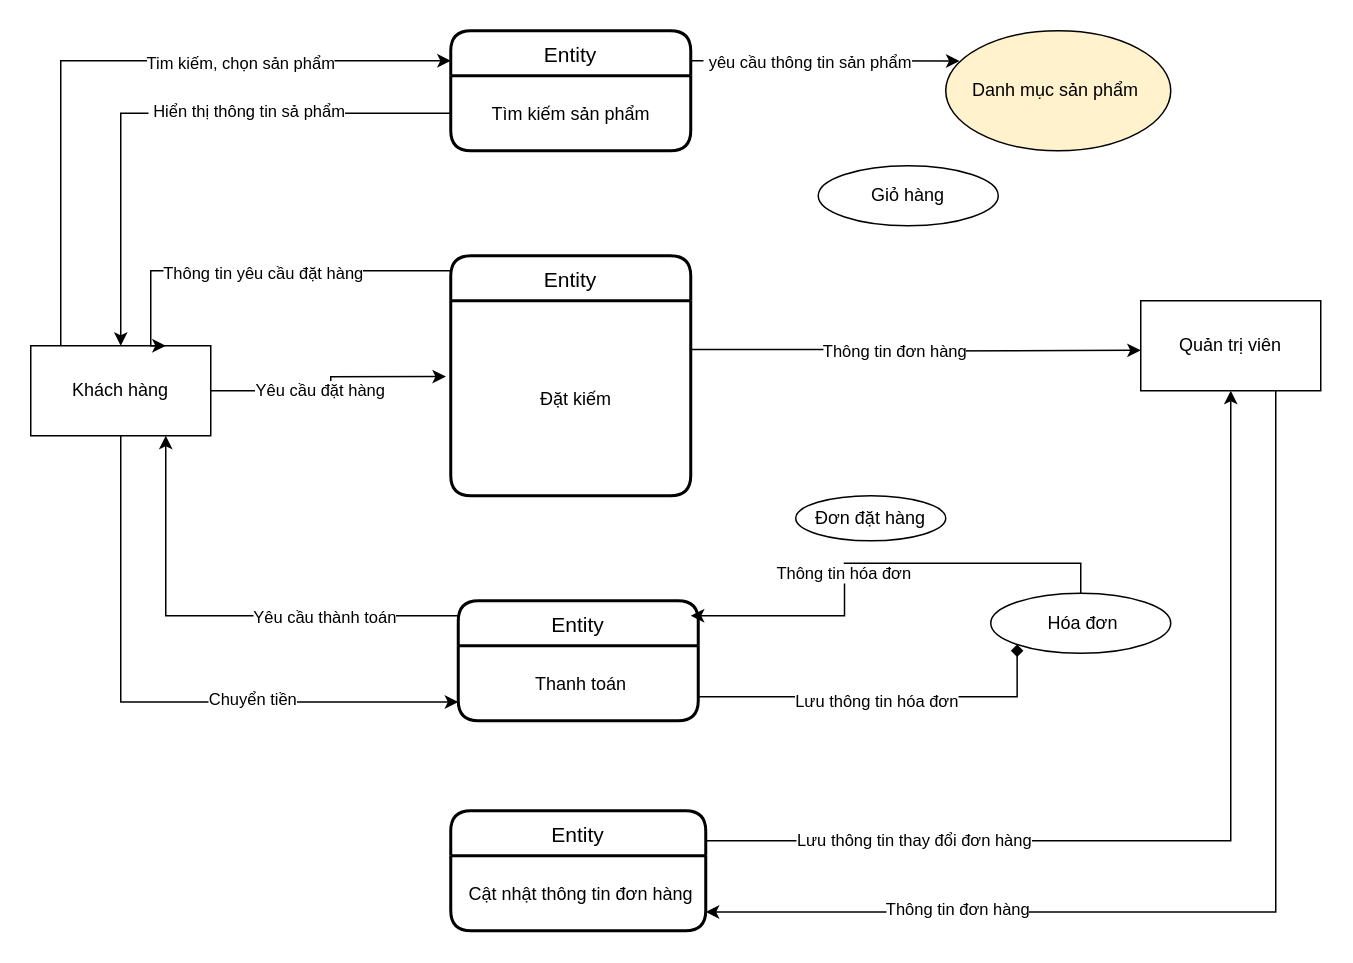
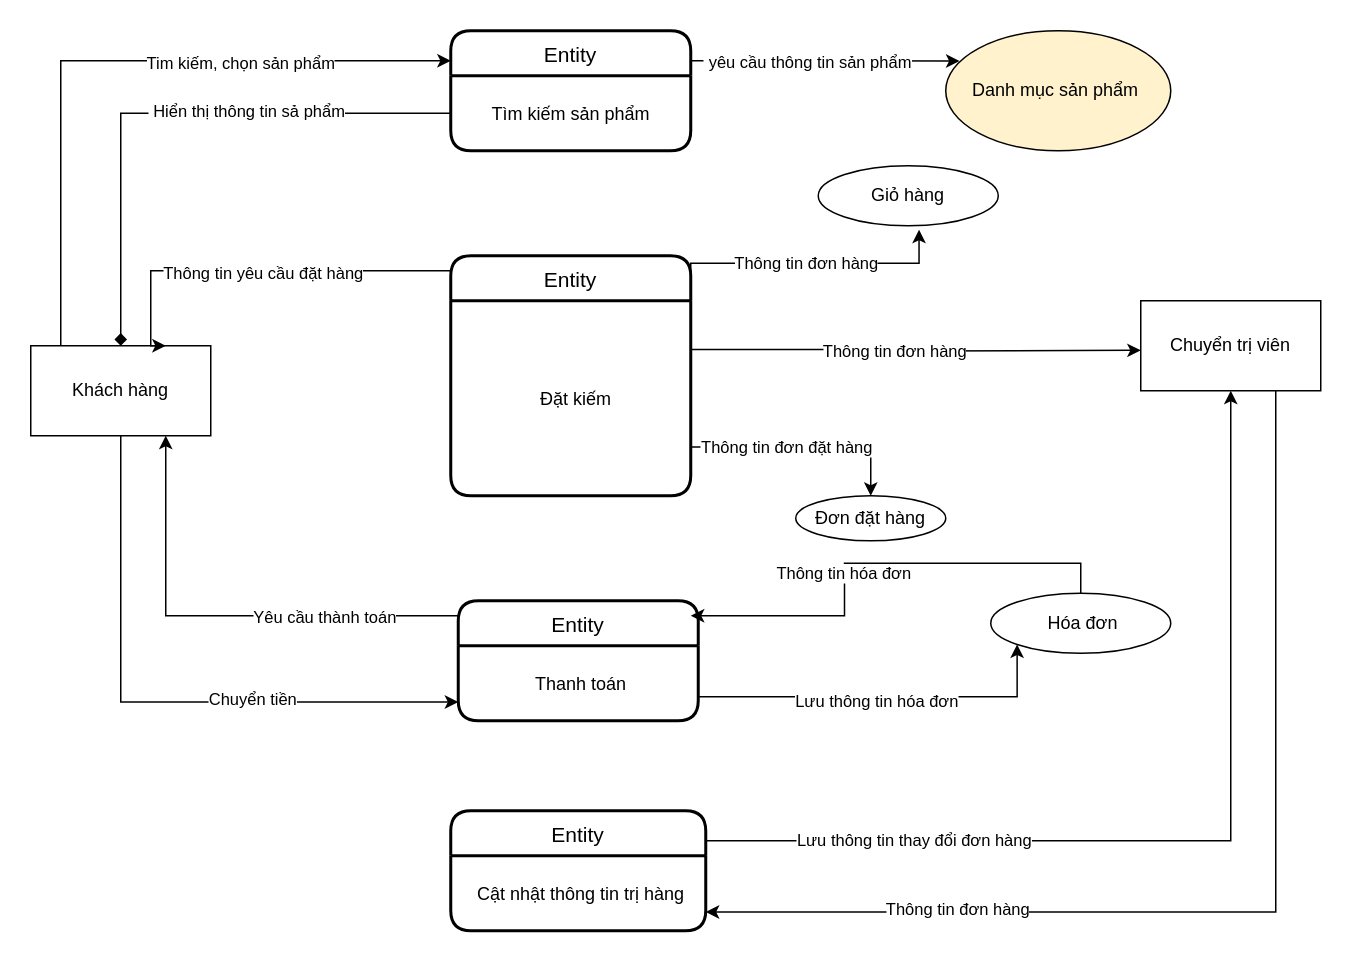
edge "Đặt kiếm" -> "Giỏ hàng": added, label "Thông tin đơn hàng"
edge "Tìm kiếm sản phẩm" -> "Khách hàng": arrowhead classic -> diamond
node "Quản trị viên": label "Quản trị viên" -> "Chuyển trị viên"
edge "Khách hàng" -> "Đặt kiếm": removed, label "Yêu cầu đặt hàng"
edge "Đặt kiếm" -> "Đơn đặt hàng": added, label "Thông tin đơn đặt hàng"
edge "Thanh toán" -> "Hóa đơn": arrowhead diamond -> classic
node "Cật nhật thông tin đơn hàng": label "Cật nhật thông tin đơn hàng" -> "Cật nhật thông tin trị hàng"
